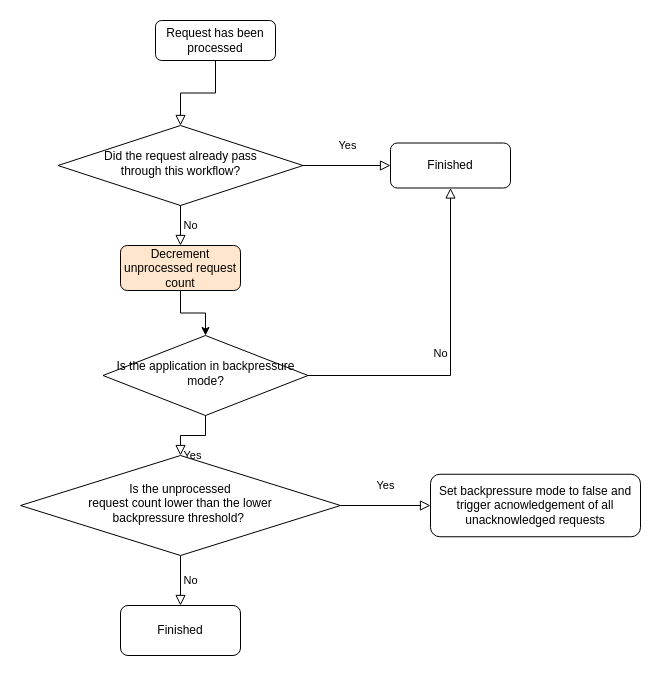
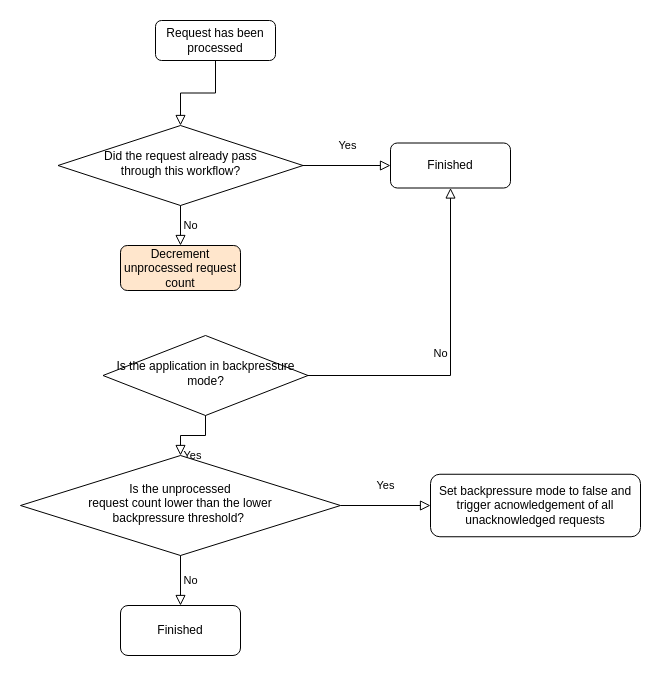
edge "Decrement unprocessed request count" -> "Is the application in backpressure mode?": removed
